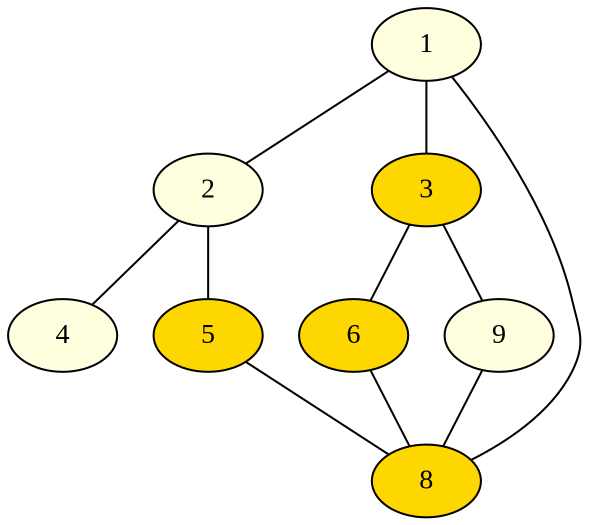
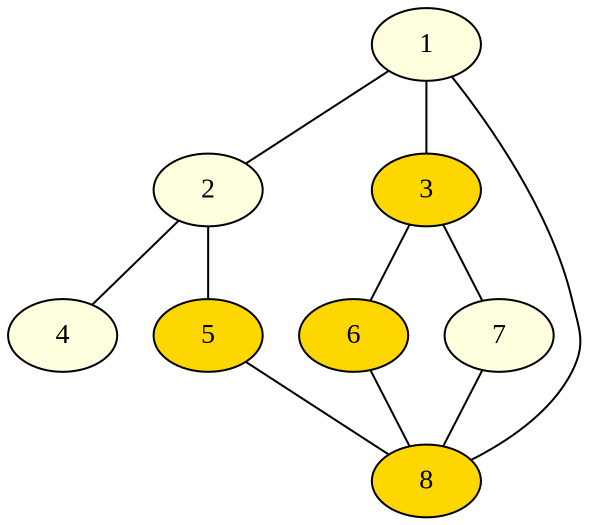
node "9": label "9" -> "7"
